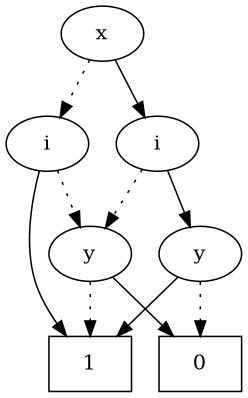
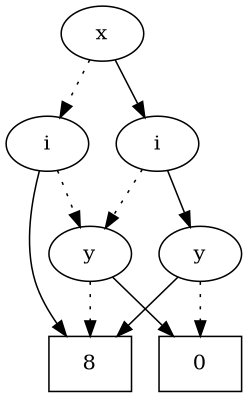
node "1": label "1" -> "8"
